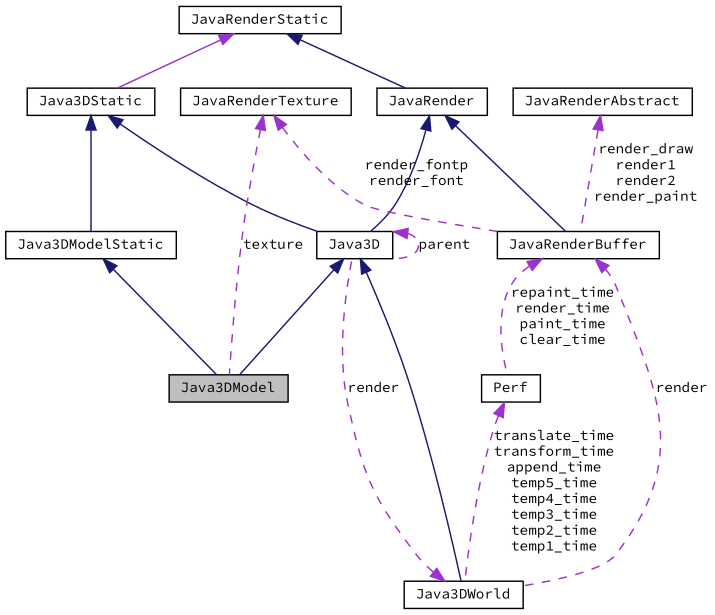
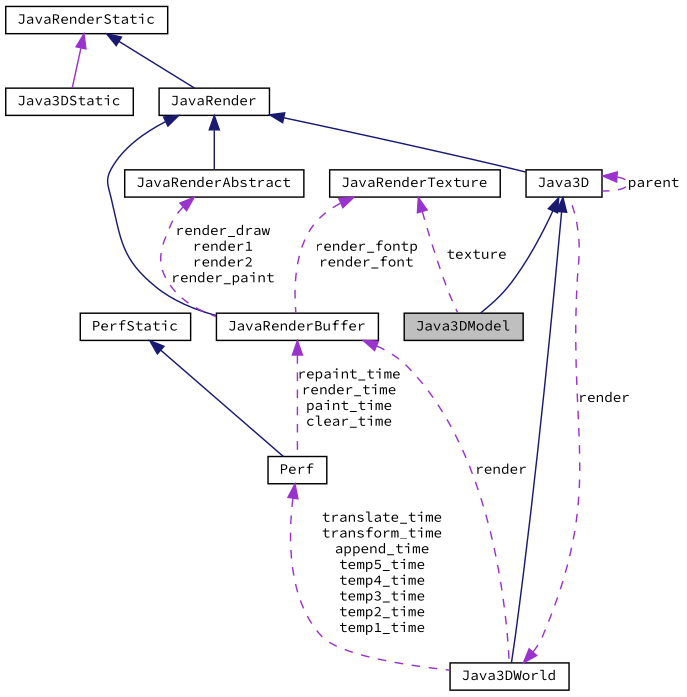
edge "JavaRenderAbstract" -> "JavaRender": added
edge "Java3D" -> "Java3DStatic": removed
node "Java3DModelStatic": removed
node "PerfStatic": added
